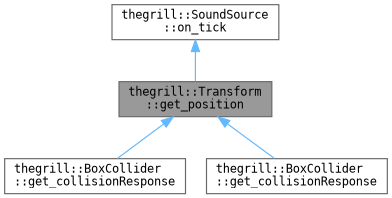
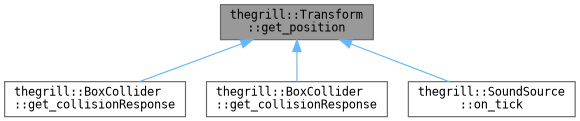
edge "thegrill::Transform ::get_position" -> "thegrill::SoundSource ::on_tick": reversed
